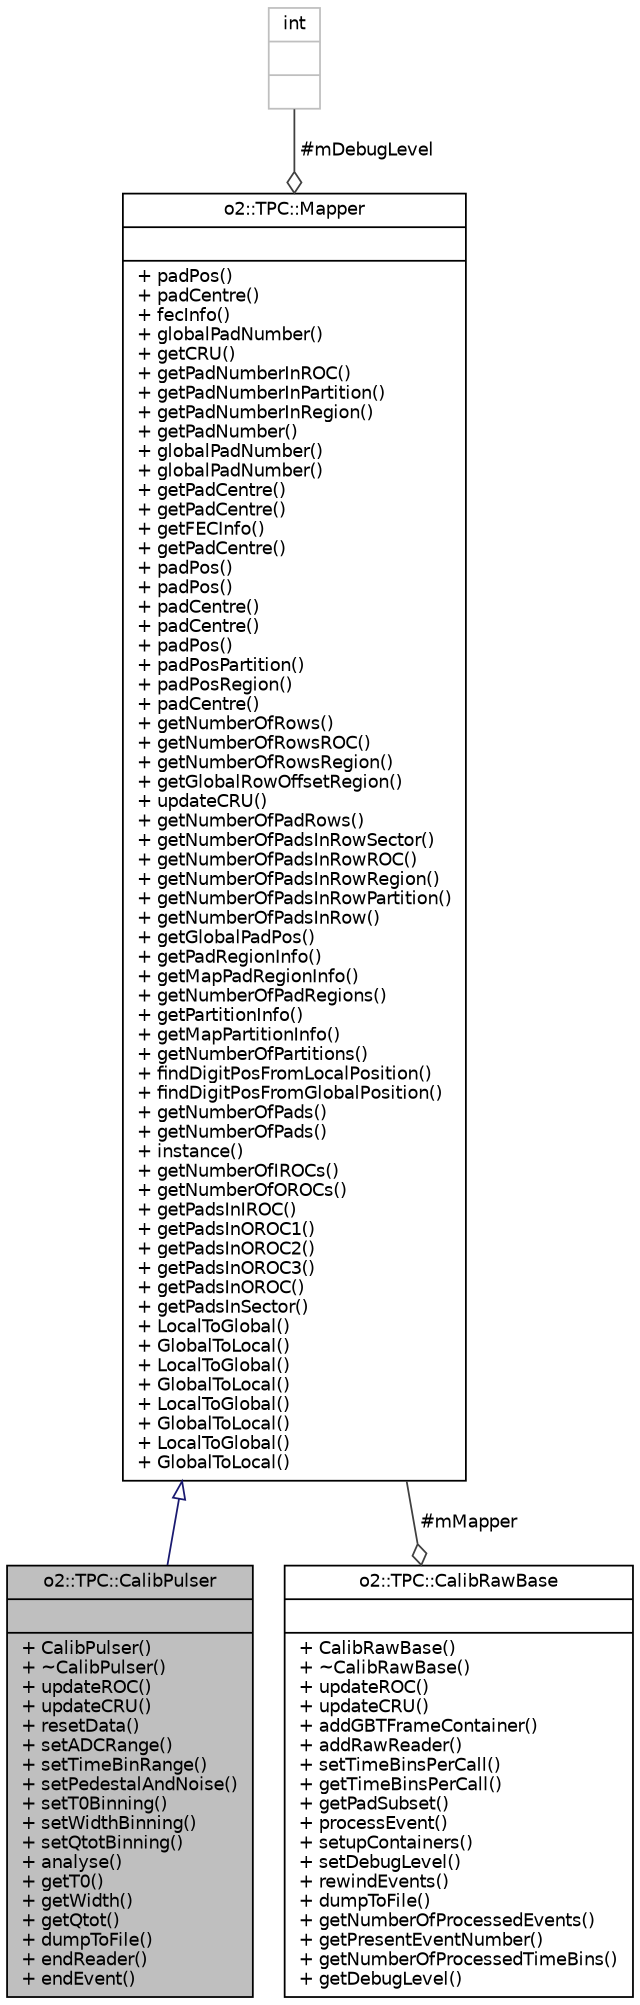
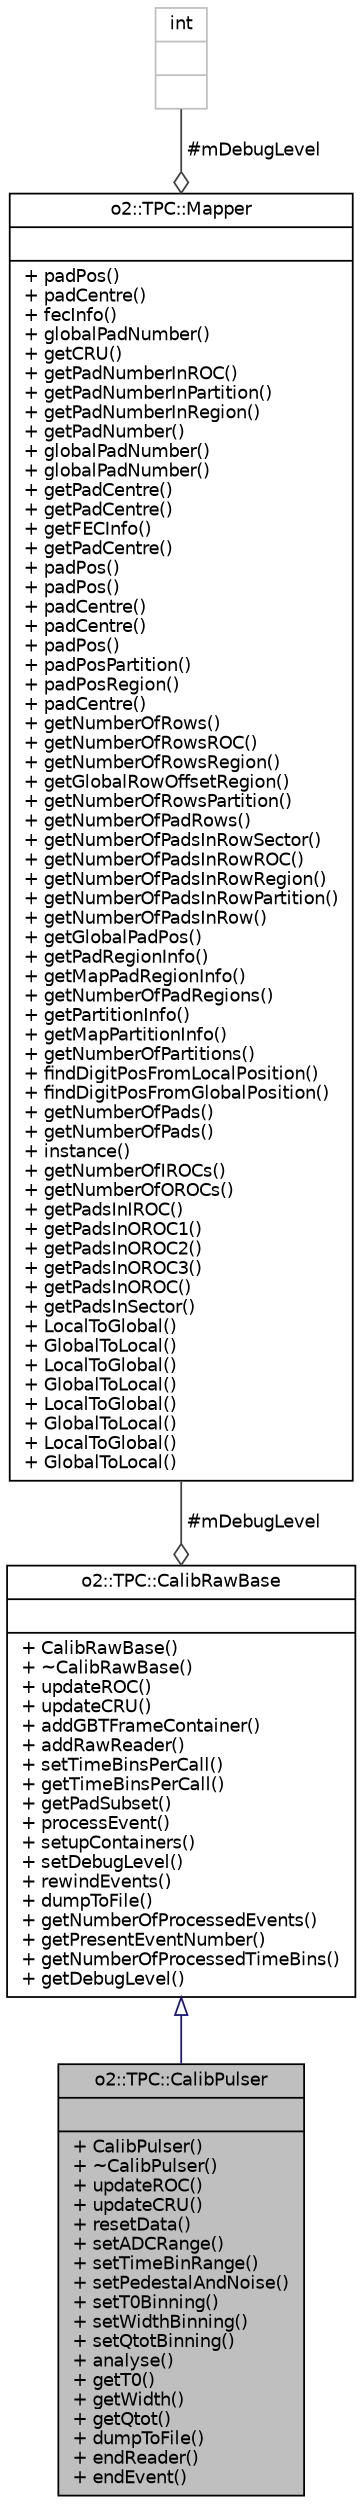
node "o2::TPC::Mapper": text "+ updateCRU()" -> "+ getNumberOfRowsPartition()"
edge "o2::TPC::Mapper" -> "o2::TPC::CalibRawBase": label " #mMapper" -> " #mDebugLevel"
edge "o2::TPC::CalibPulser" -> "o2::TPC::Mapper": now "o2::TPC::CalibPulser" -> "o2::TPC::CalibRawBase"
